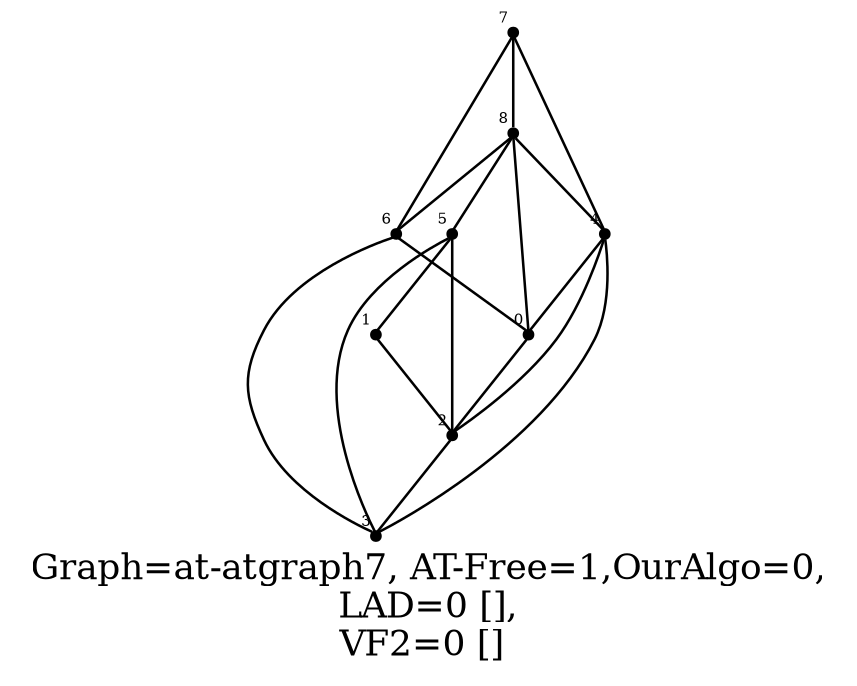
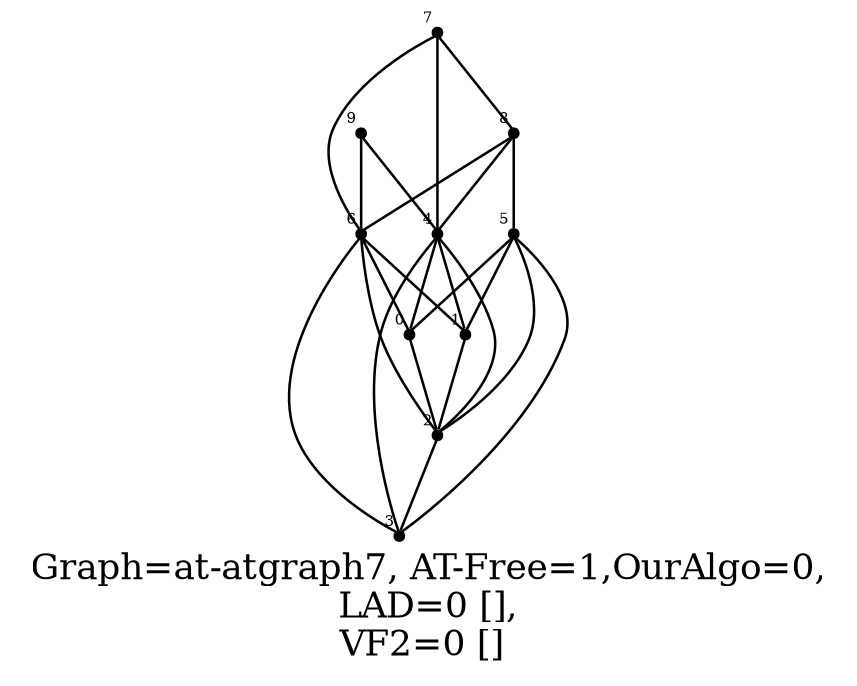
node "9": added
edge "8" -- "0": now "5" -- "0"
edge "6" -- "1": added
edge "4" -- "1": added
edge "6" -- "2": added
